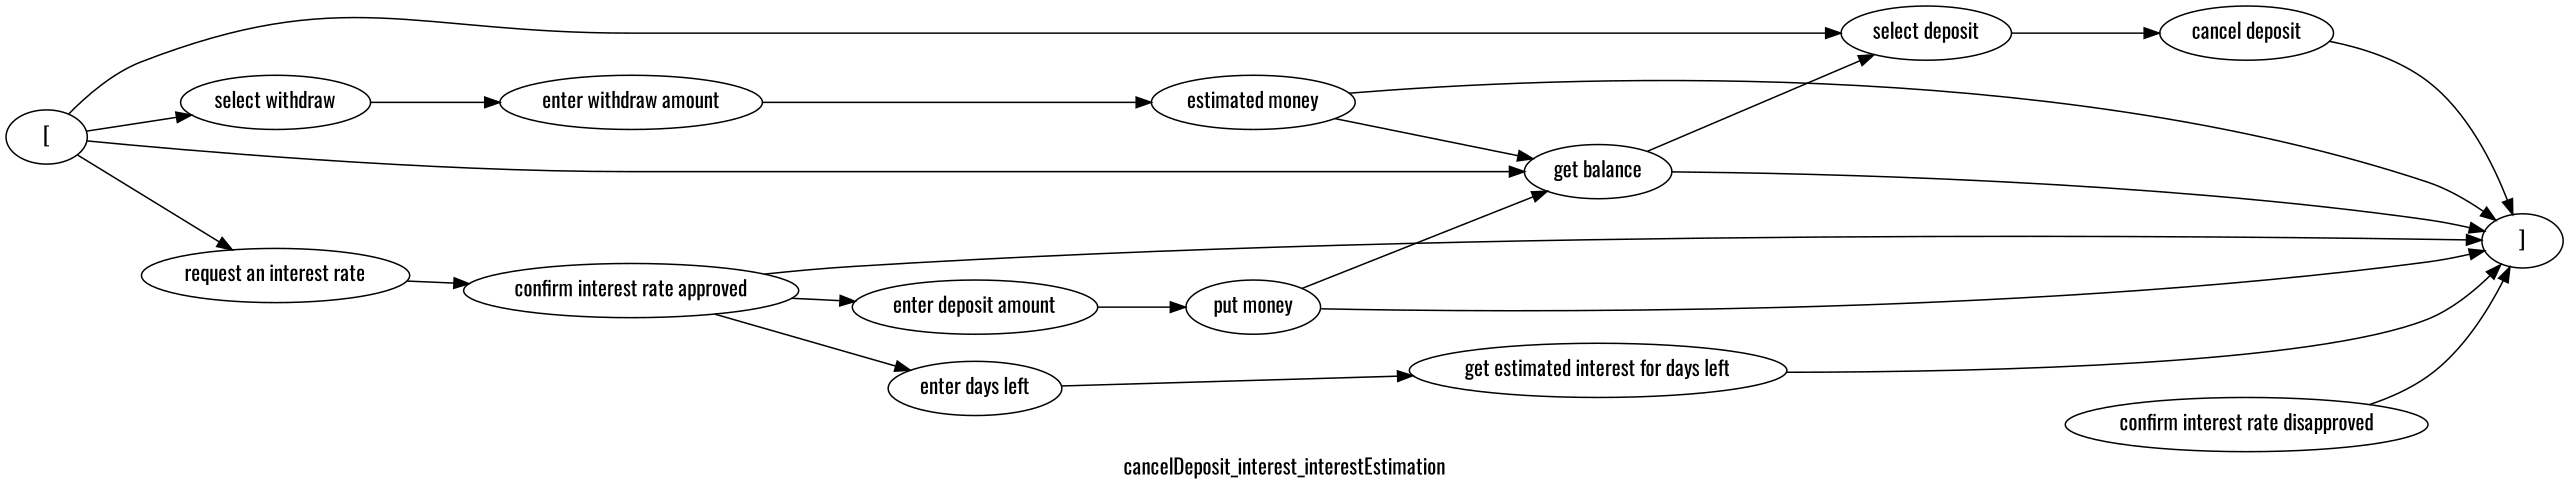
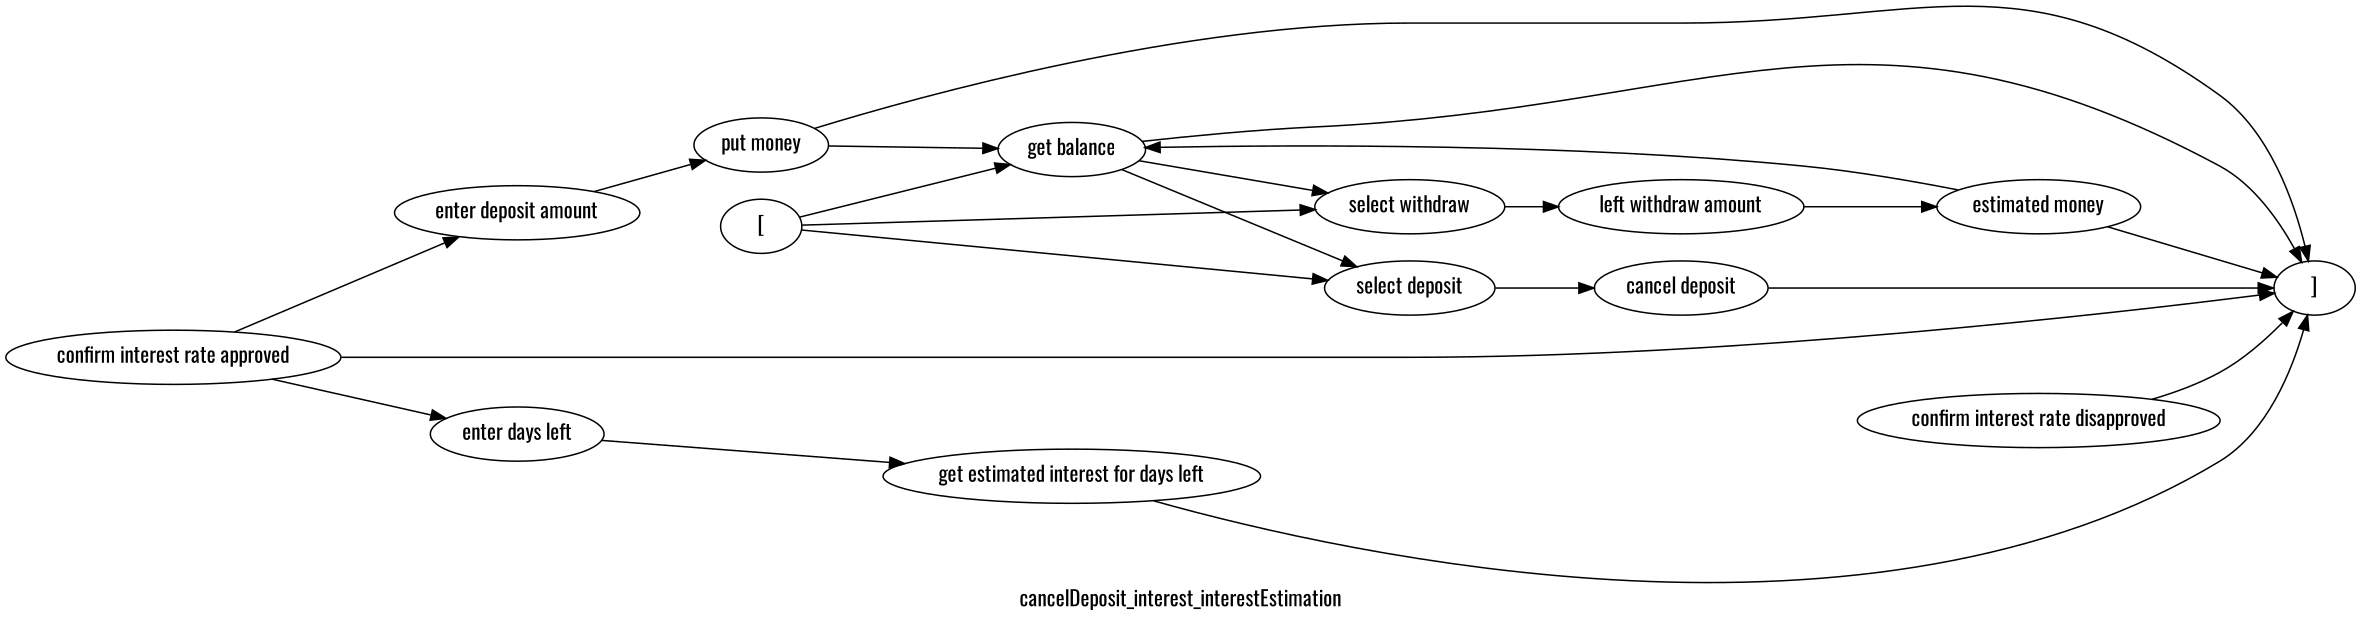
node "enter withdraw amount": label "enter withdraw amount" -> "left withdraw amount"
edge "get balance" -> "select withdraw": added
node "request an interest rate": removed
